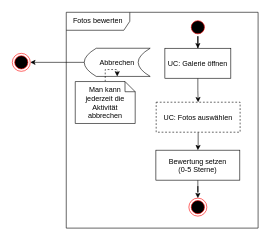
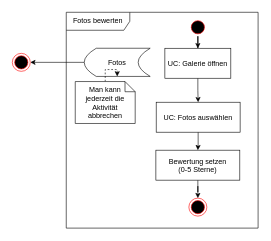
node "Abbrechen": label "Abbrechen" -> "Fotos"
node "UC: Fotos auswählen": style dashed -> solid
